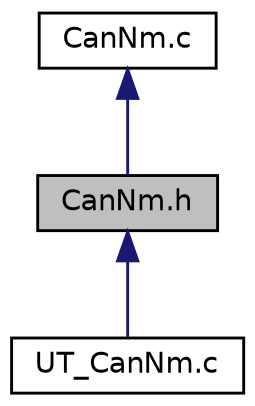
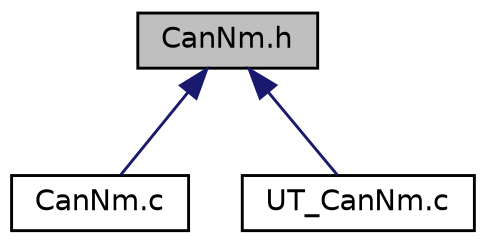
edge "CanNm.h" -> "CanNm.c": reversed
